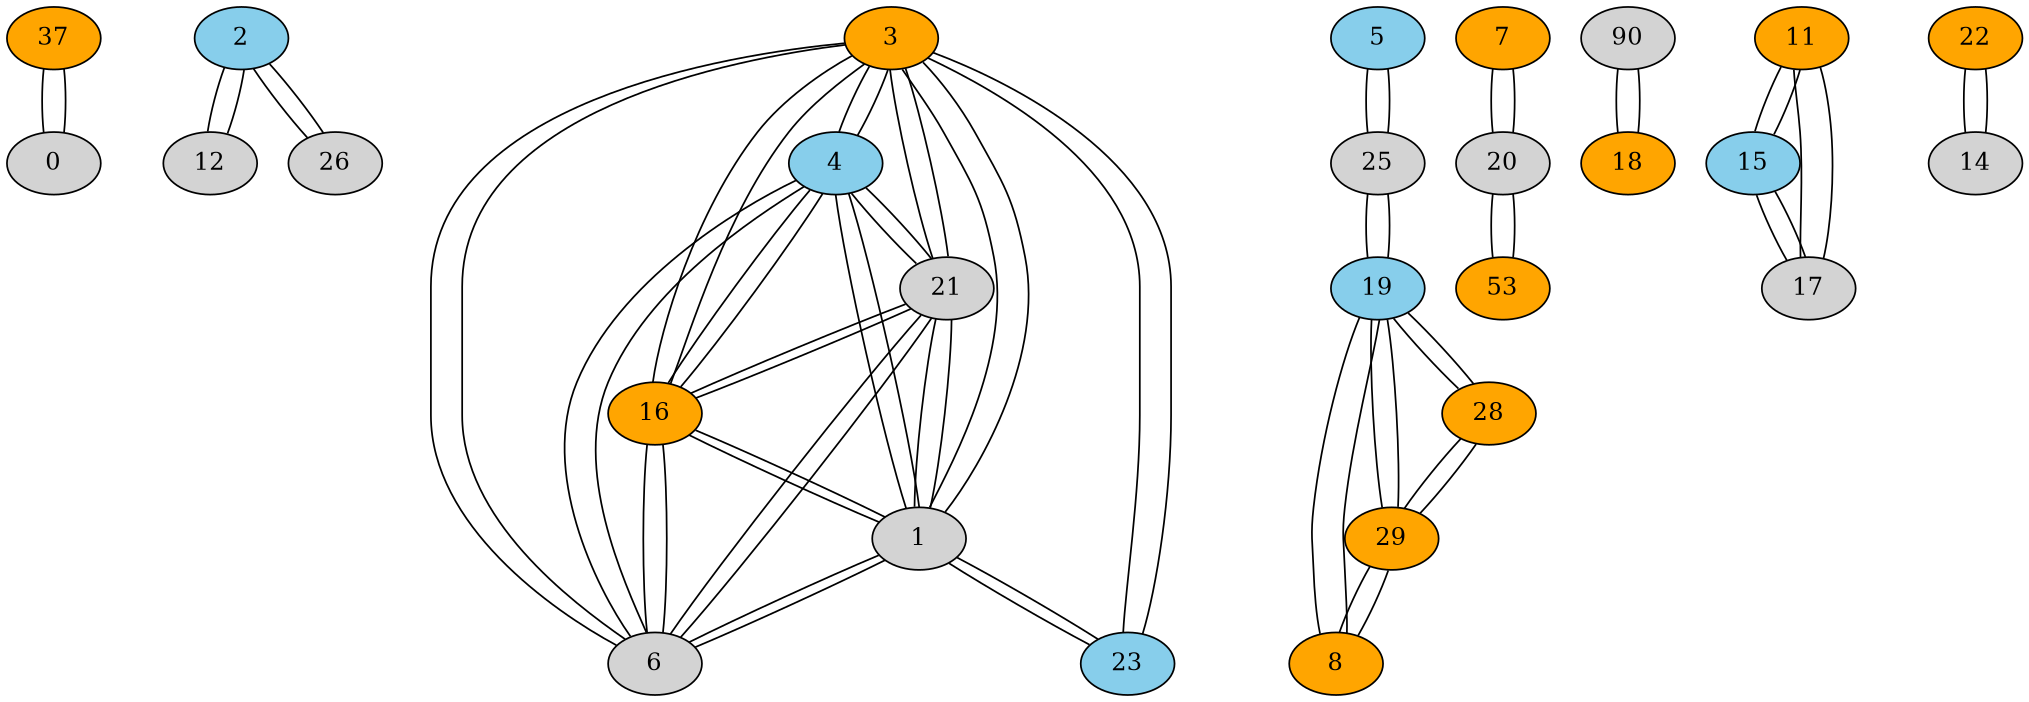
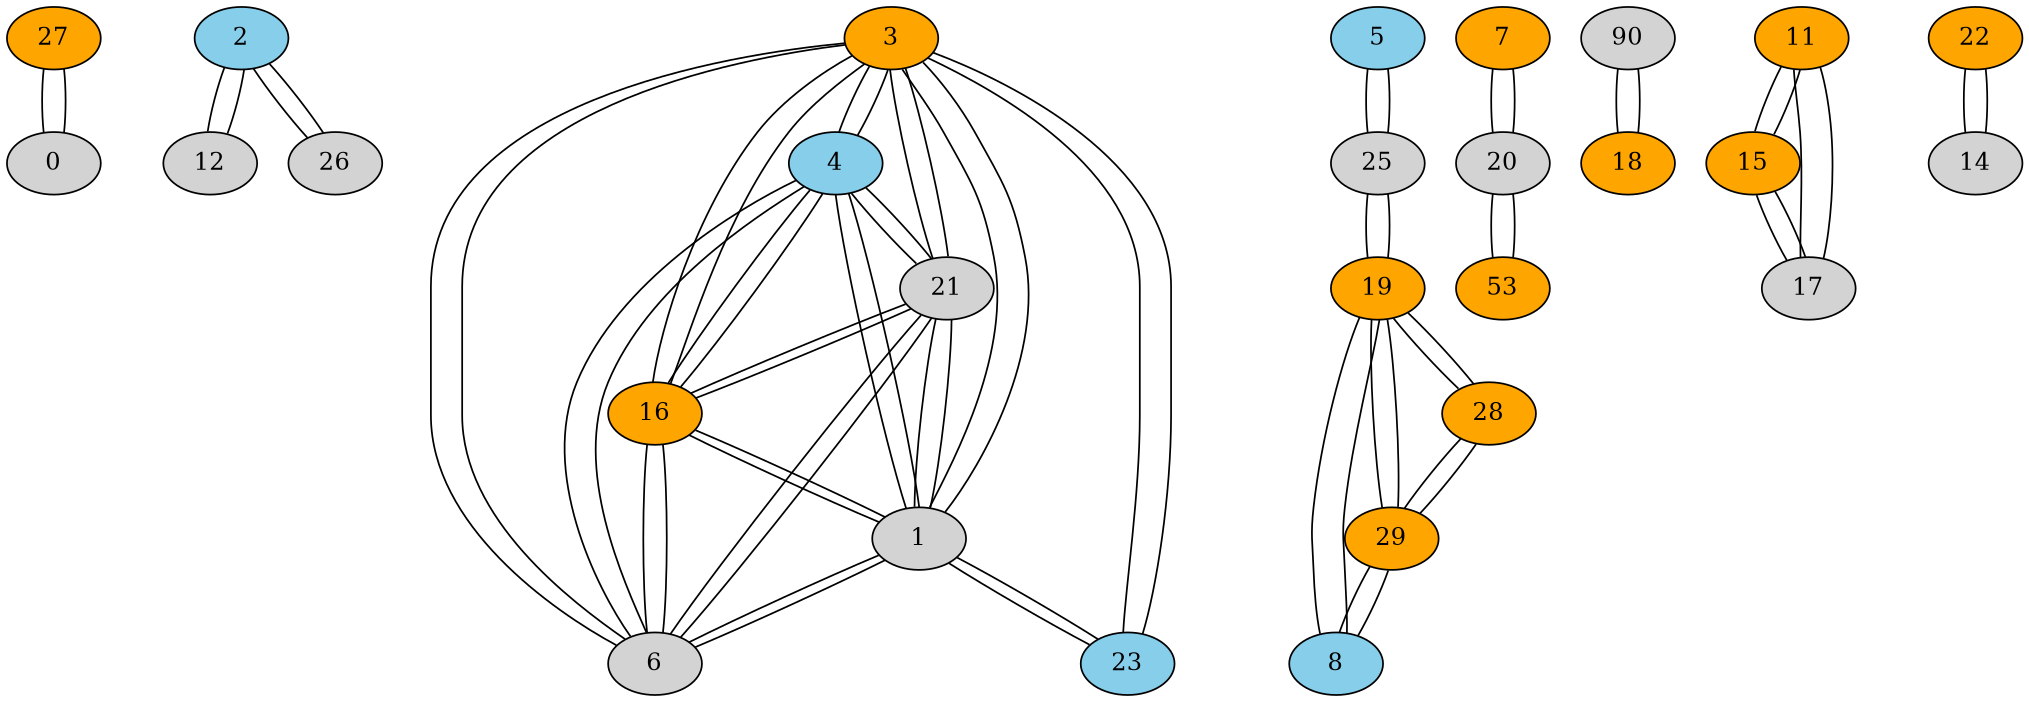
node "37": label "37" -> "27"
node "15": fillcolor skyblue -> orange
node "19": fillcolor skyblue -> orange
node "8": fillcolor orange -> skyblue
